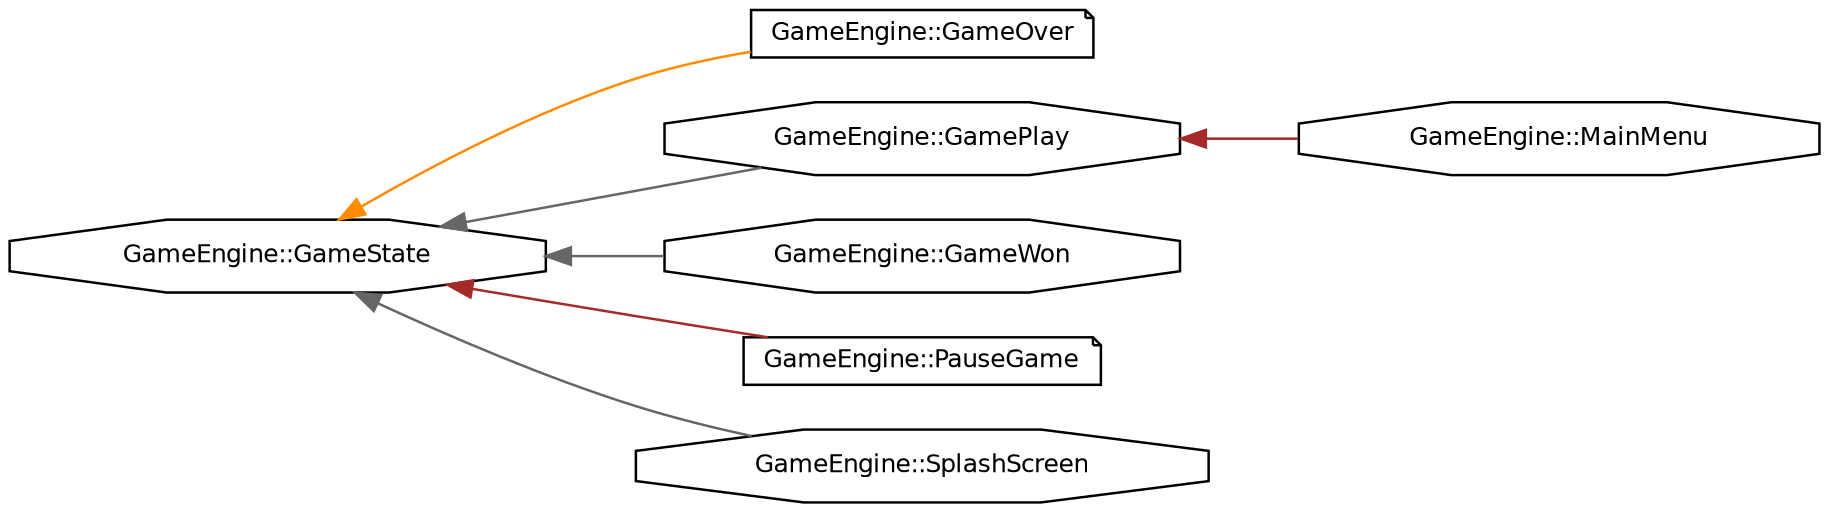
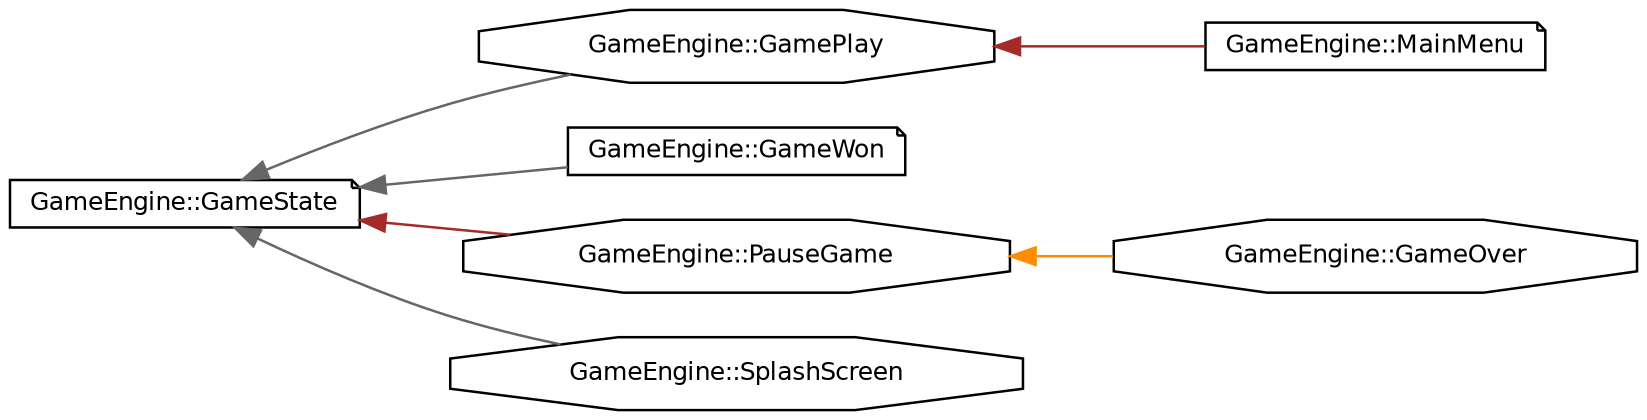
node "GameEngine::GameOver": shape note -> octagon
edge "GameEngine::GameOver" -> "GameEngine::GameState": now "GameEngine::GameOver" -> "GameEngine::PauseGame"
node "GameEngine::MainMenu": shape octagon -> note
node "GameEngine::GameState": shape octagon -> note
node "GameEngine::GameWon": shape octagon -> note
node "GameEngine::PauseGame": shape note -> octagon
